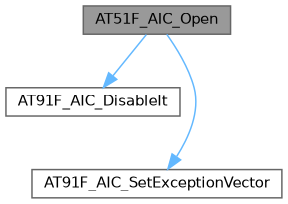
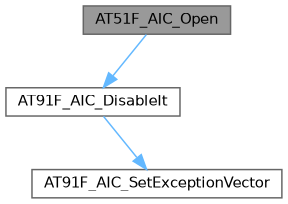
edge "AT51F_AIC_Open" -> "AT91F_AIC_SetExceptionVector": now "AT91F_AIC_DisableIt" -> "AT91F_AIC_SetExceptionVector"
